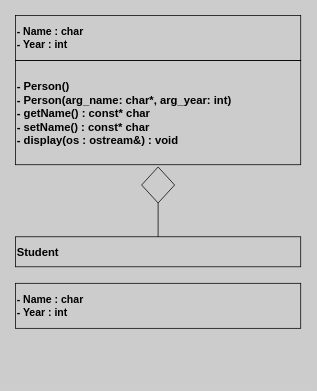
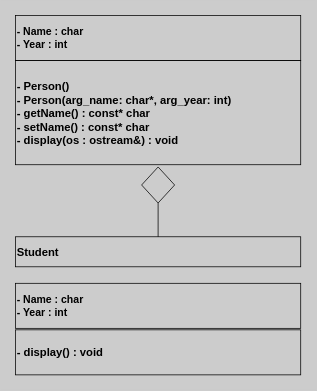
node "- display() : void": added
